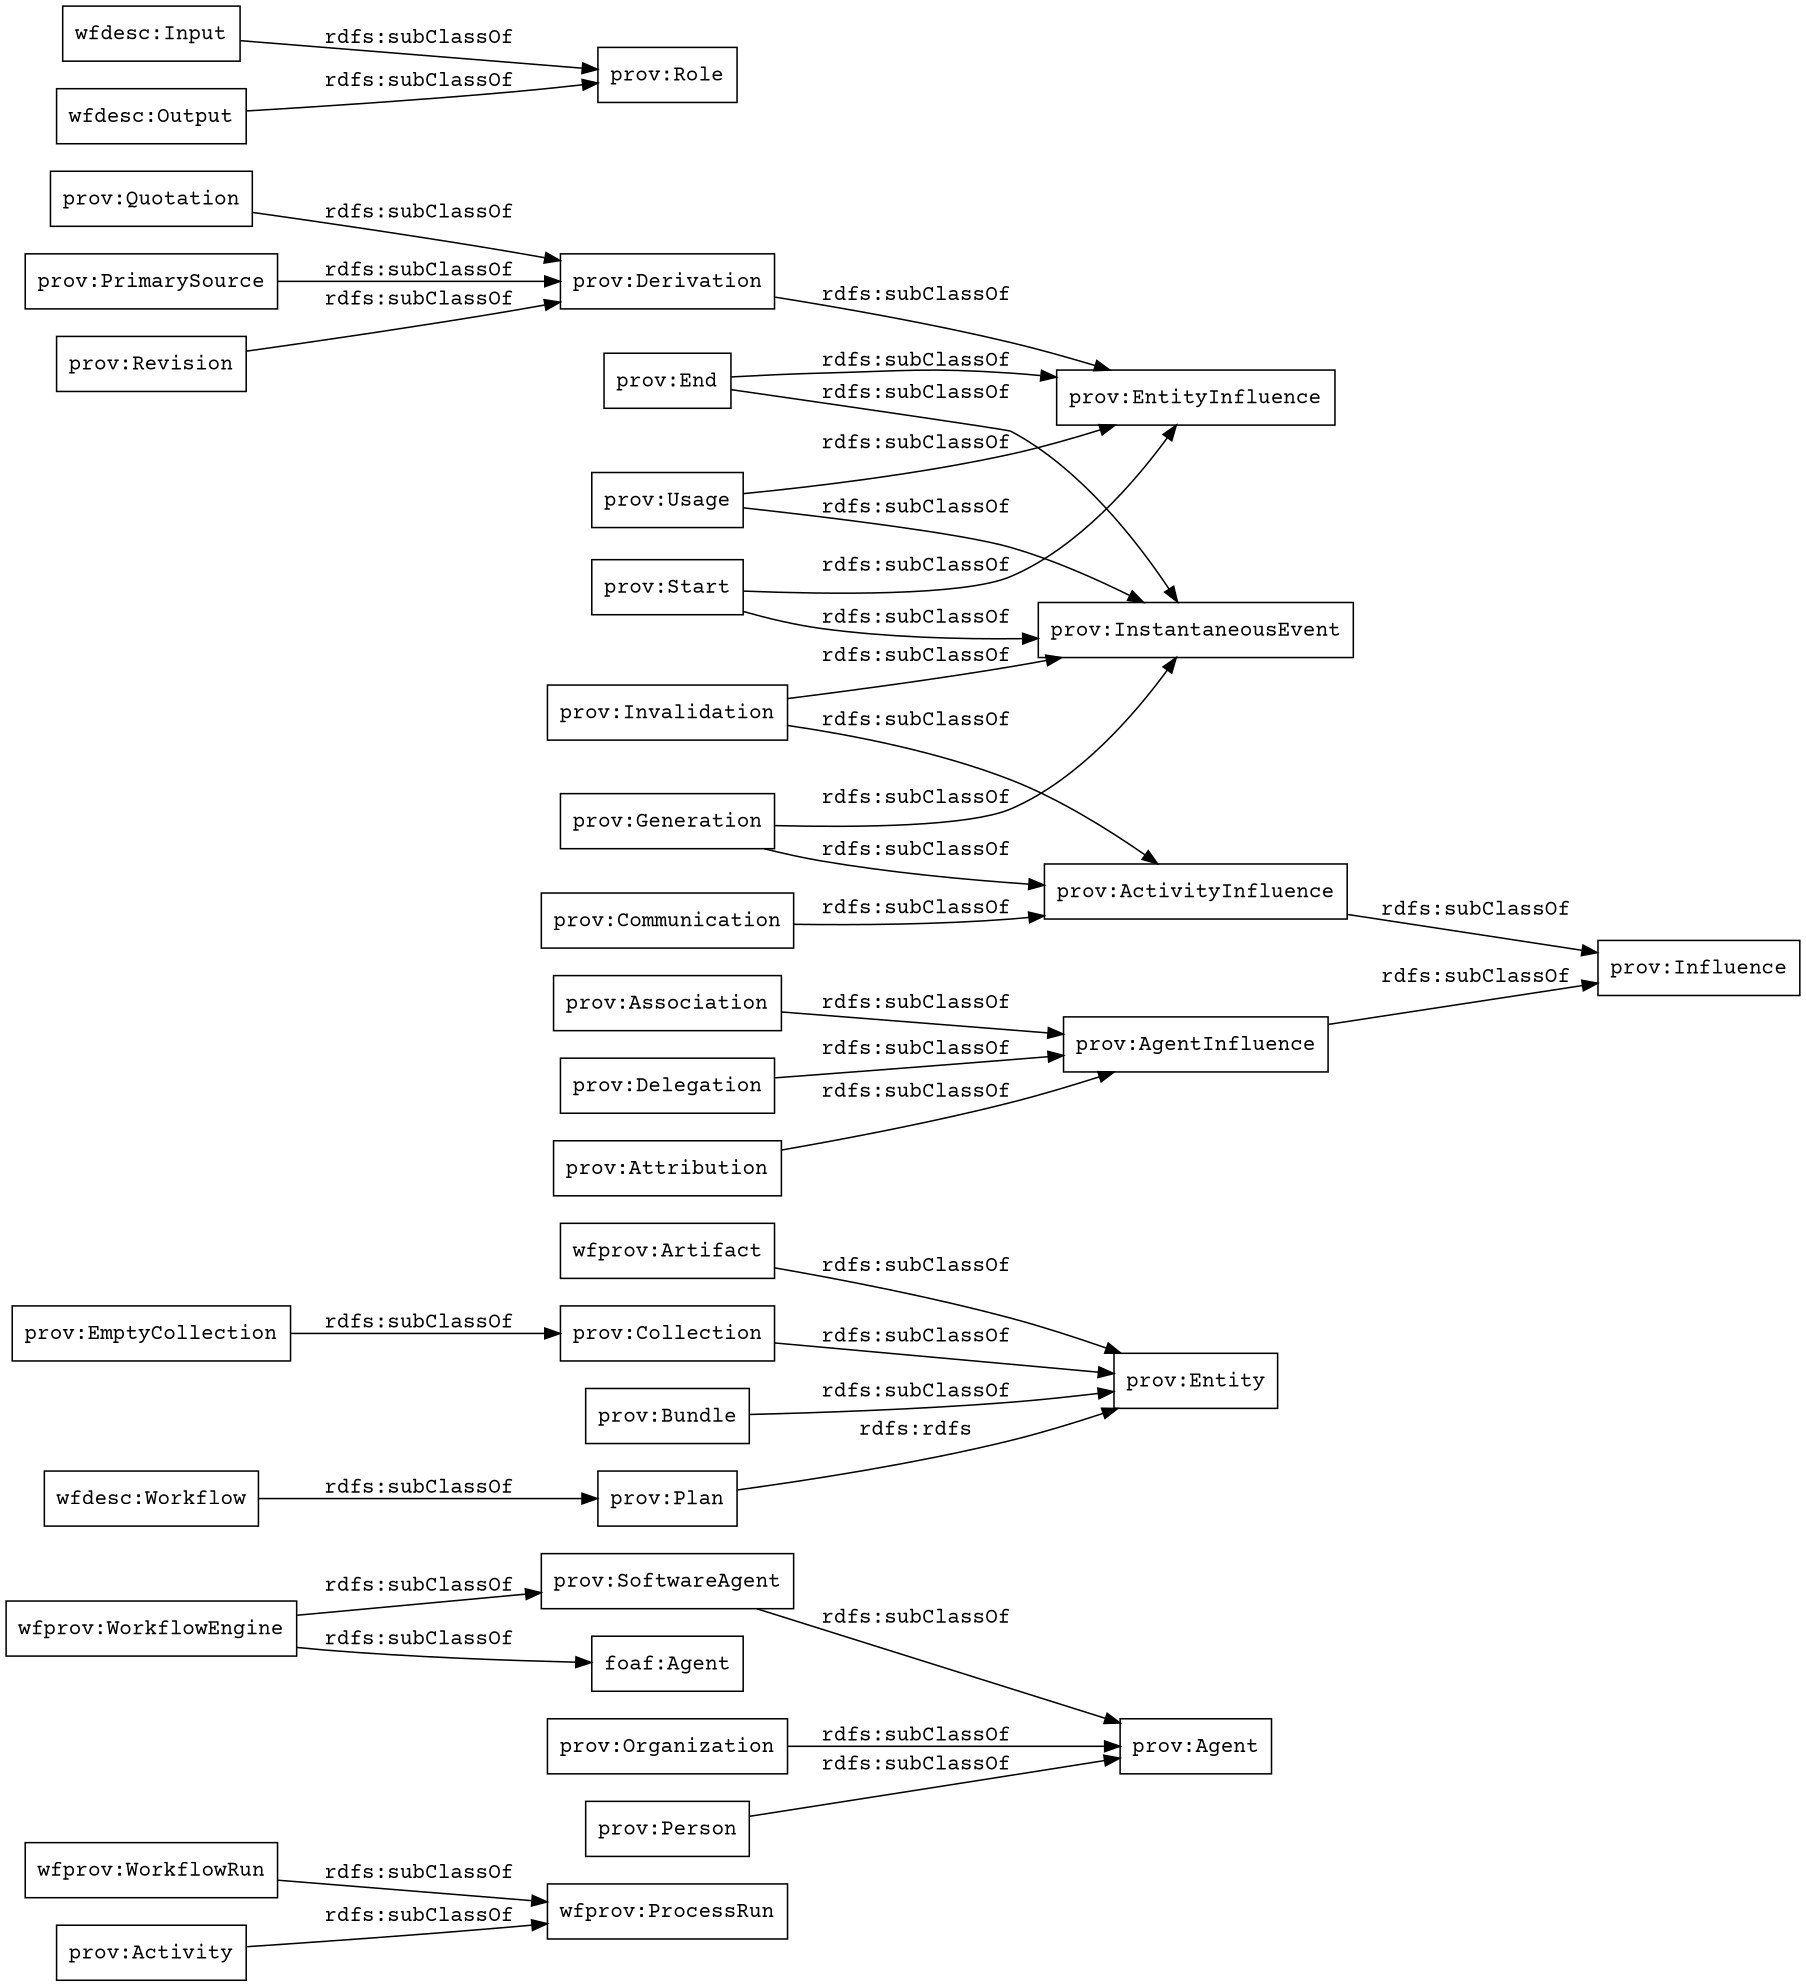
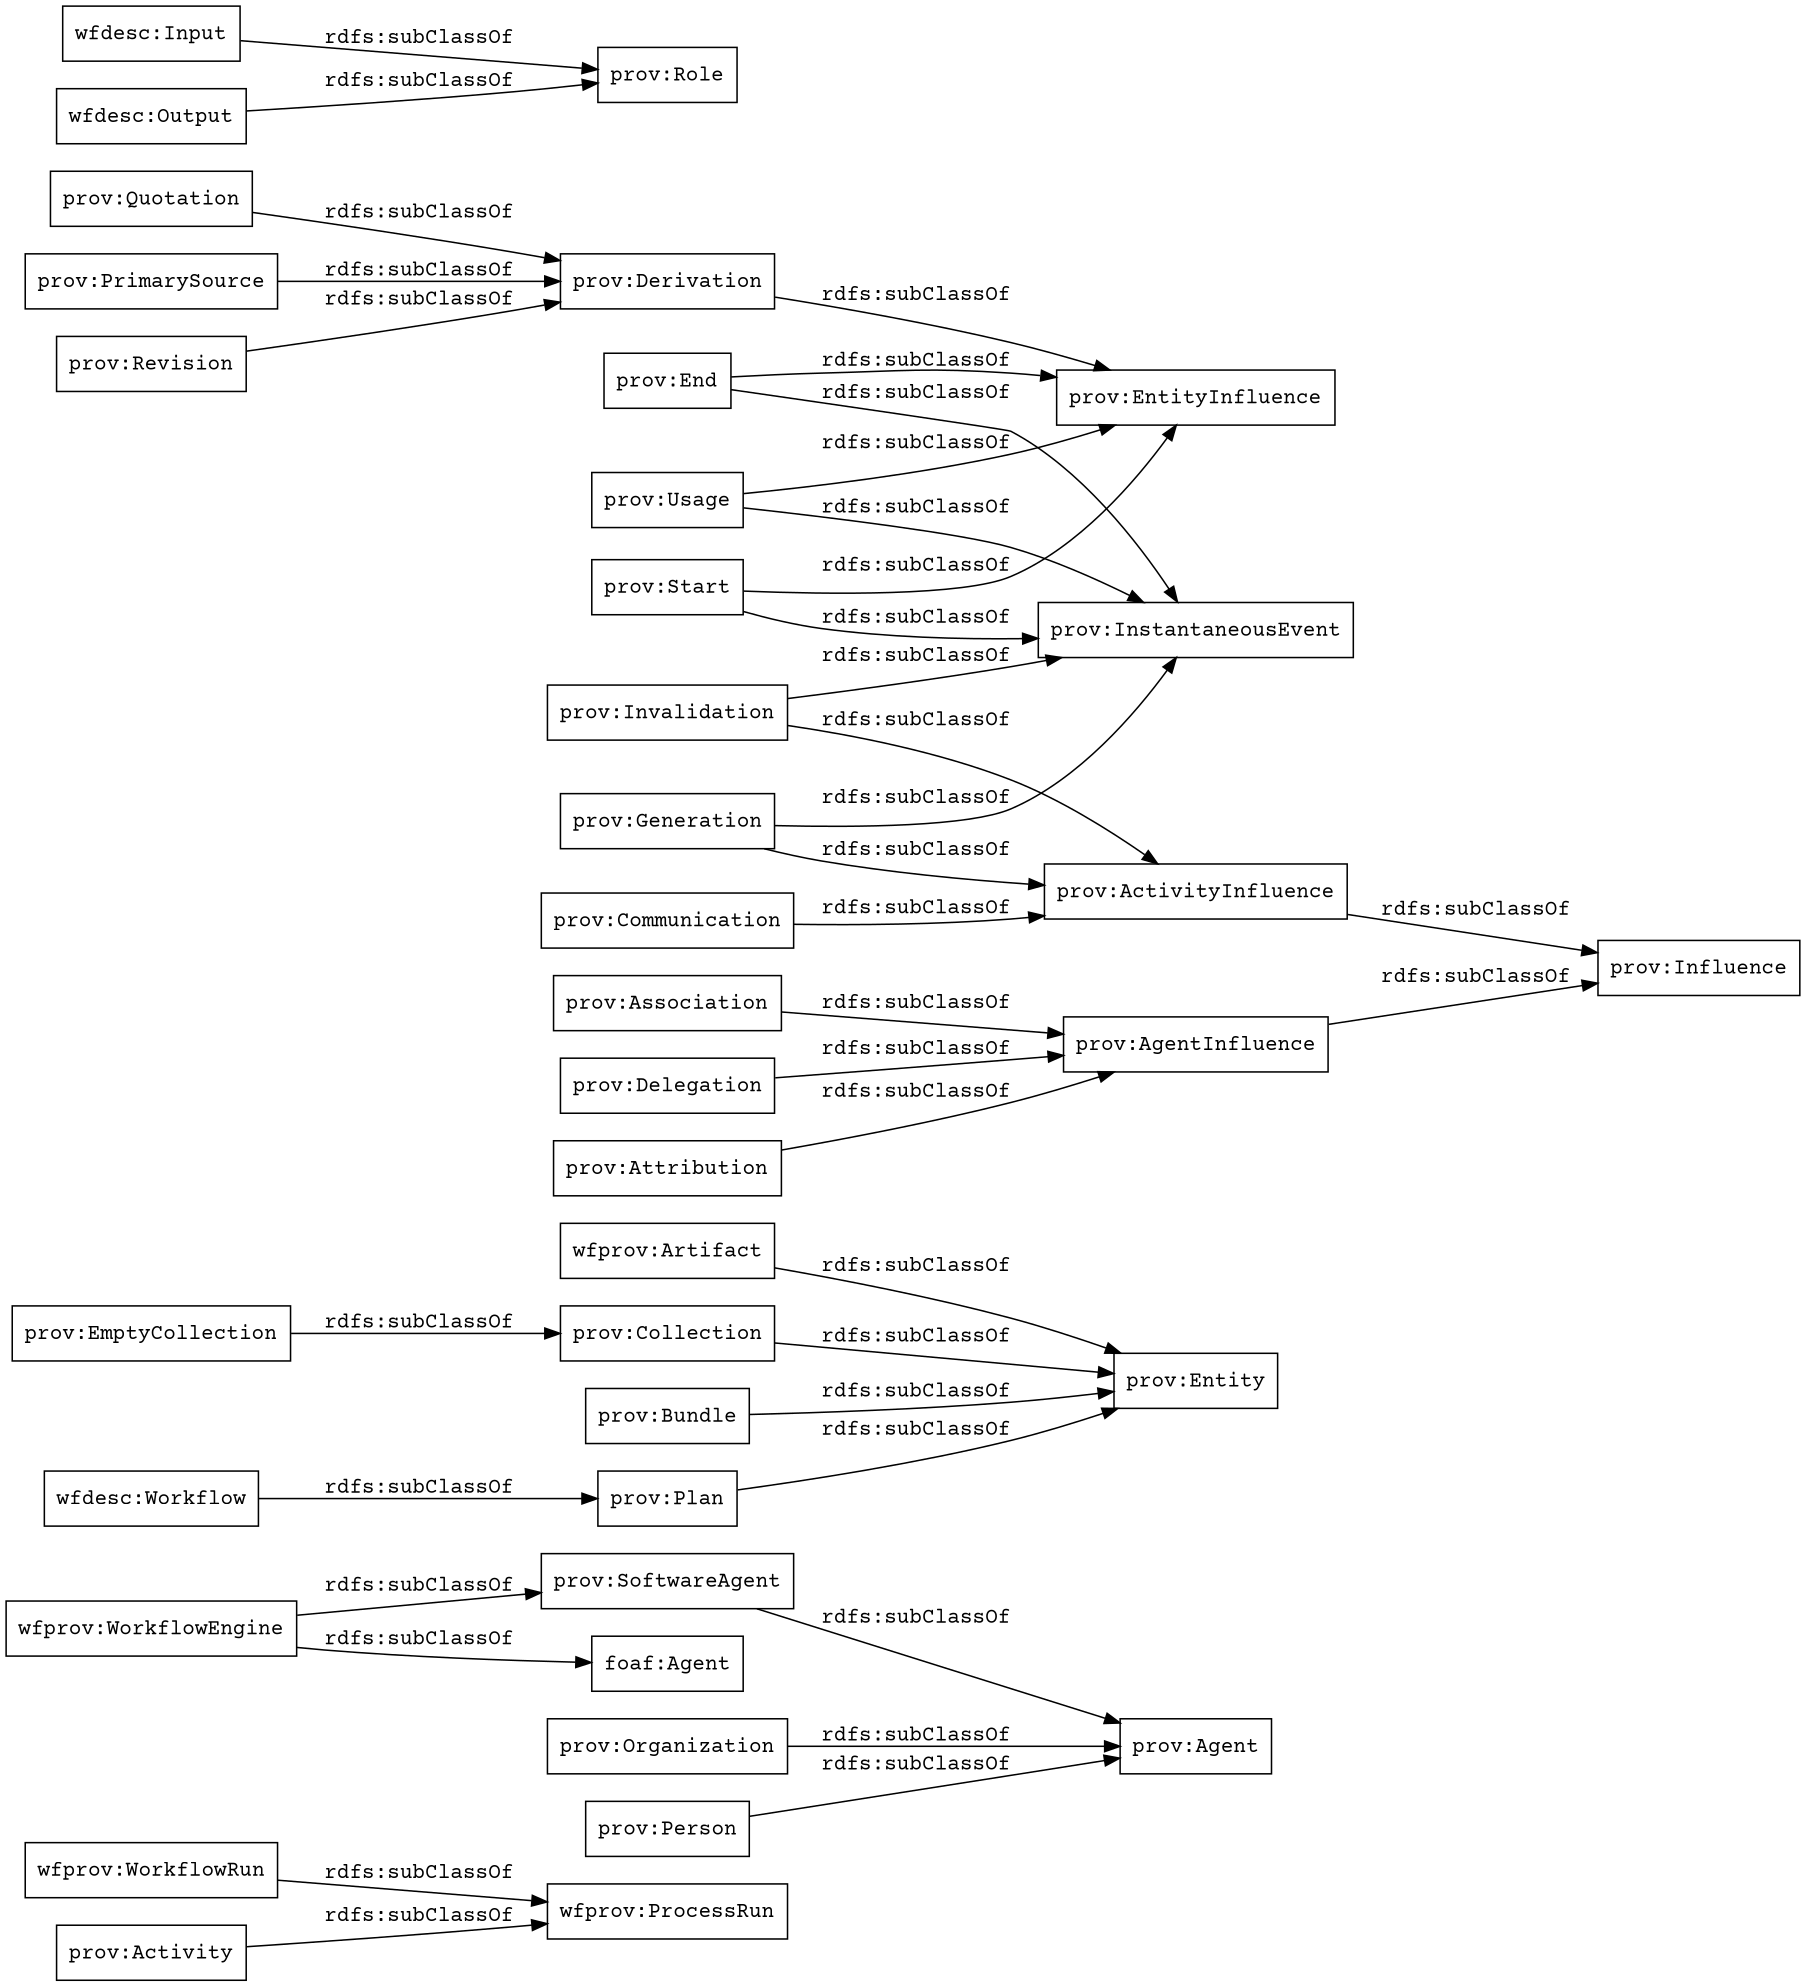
edge "prov:Plan" -> "prov:Entity": label "rdfs:rdfs" -> "rdfs:subClassOf"
